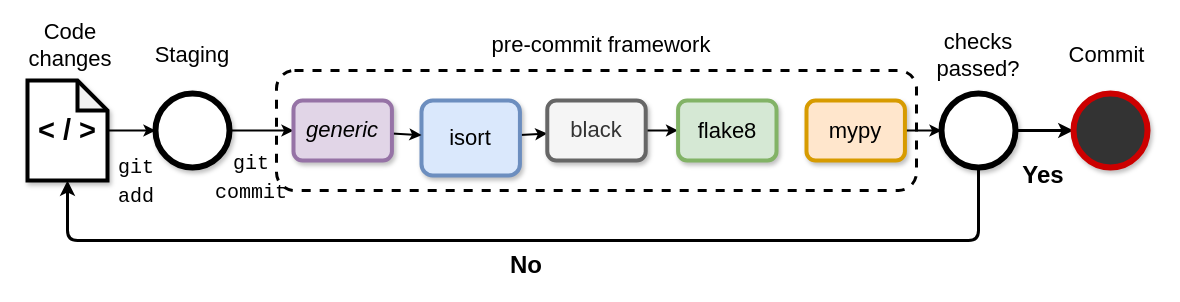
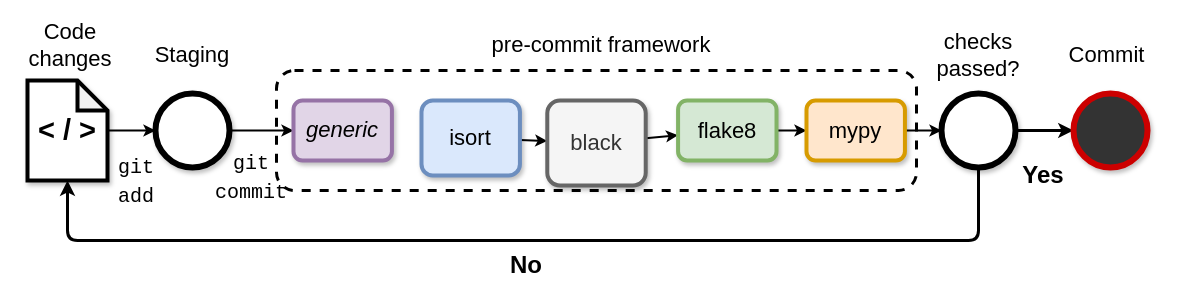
edge "flake8" -> "mypy": added
node "black": size 98x60 -> 98x85
edge "generic" -> "isort": removed
